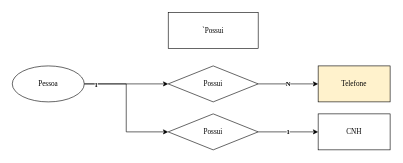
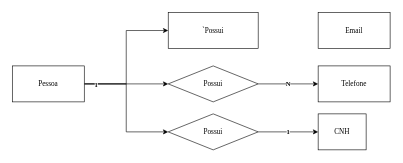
edge "Pessoa" -> "`Possui": added
node "Email": added
node "Pessoa": shape ellipse -> rectangle
node "Telefone": fillcolor #fff2cc -> #ffffff
node "CNH": size 72x36 -> 48x36
